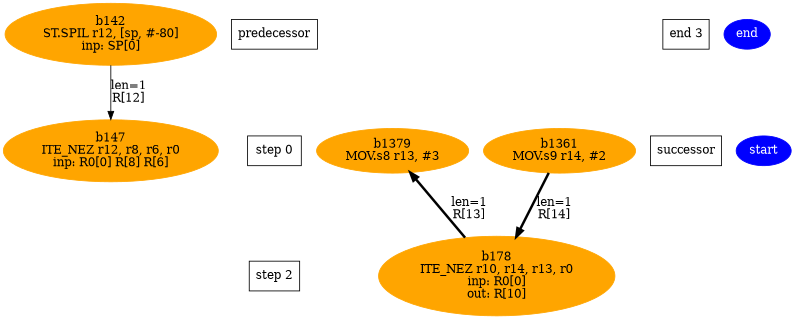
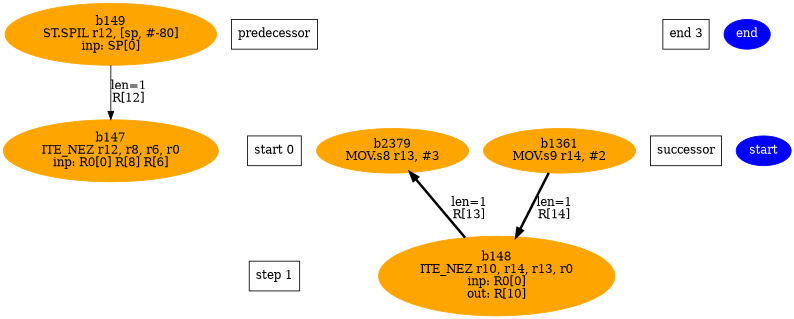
node "b142 ST.SPIL r12, [sp, #-80] inp: SP[0]": label "b142 ST.SPIL r12, [sp, #-80] inp: SP[0]" -> "b149 ST.SPIL r12, [sp, #-80] inp: SP[0]"
node "step 0": label "step 0" -> "start 0"
node "b1379 MOV.s8 r13, #3": label "b1379 MOV.s8 r13, #3" -> "b2379 MOV.s8 r13, #3"
node "step 2": label "step 2" -> "step 1"
node "b178 ITE_NEZ r10, r14, r13, r0 inp: R0[0] out: R[10]": label "b178 ITE_NEZ r10, r14, r13, r0 inp: R0[0] out: R[10]" -> "b148 ITE_NEZ r10, r14, r13, r0 inp: R0[0] out: R[10]"
